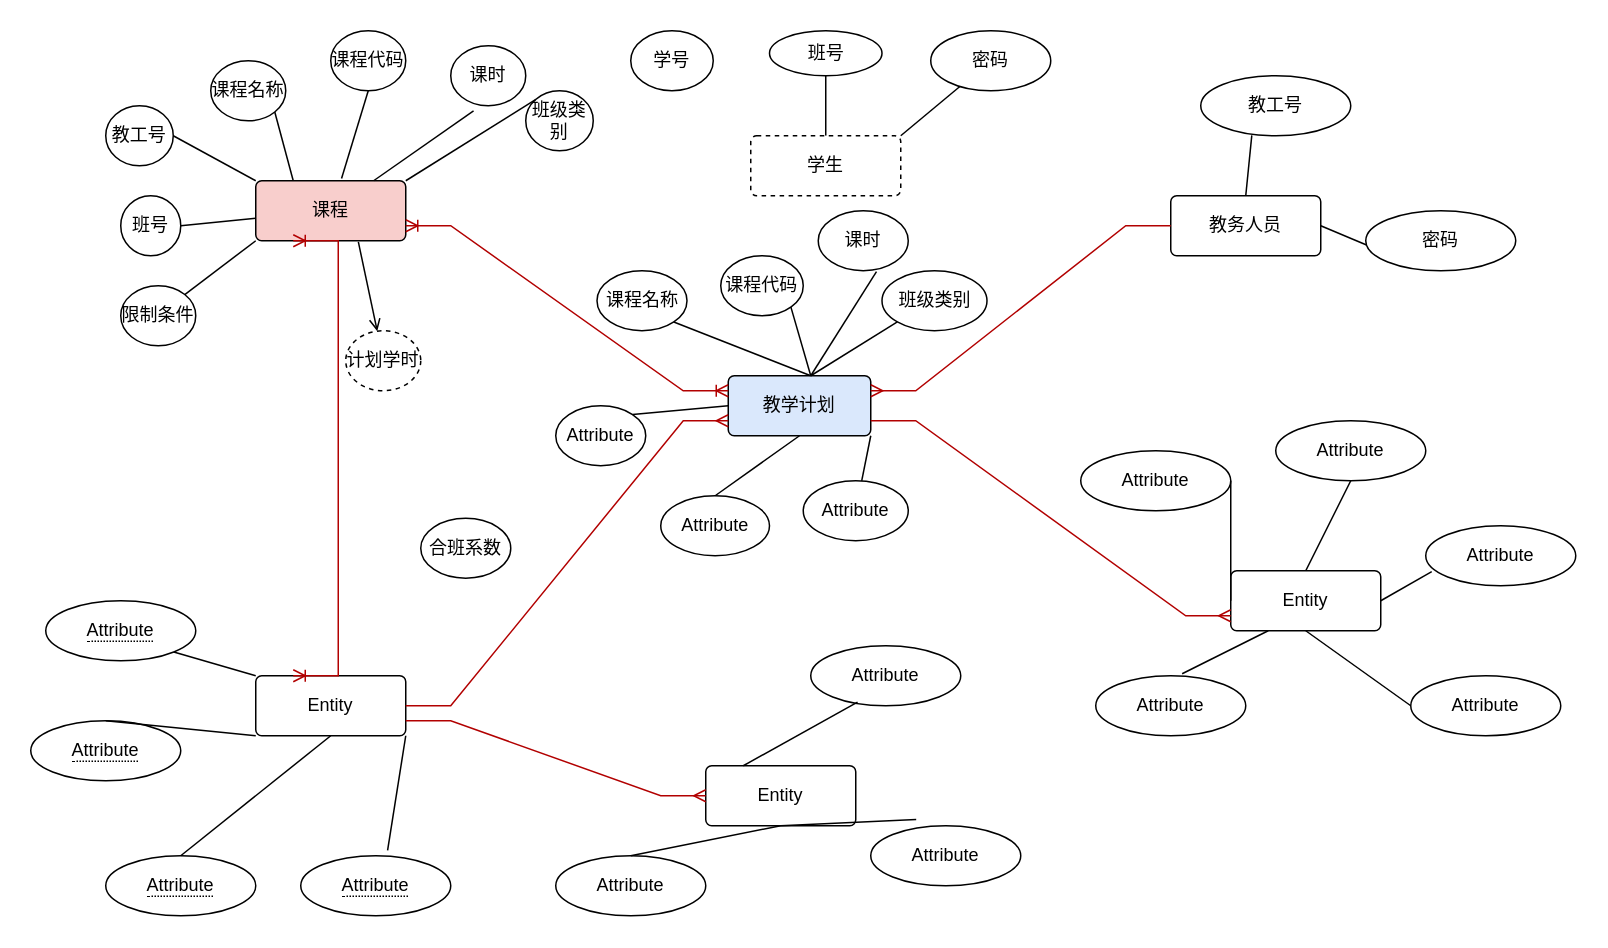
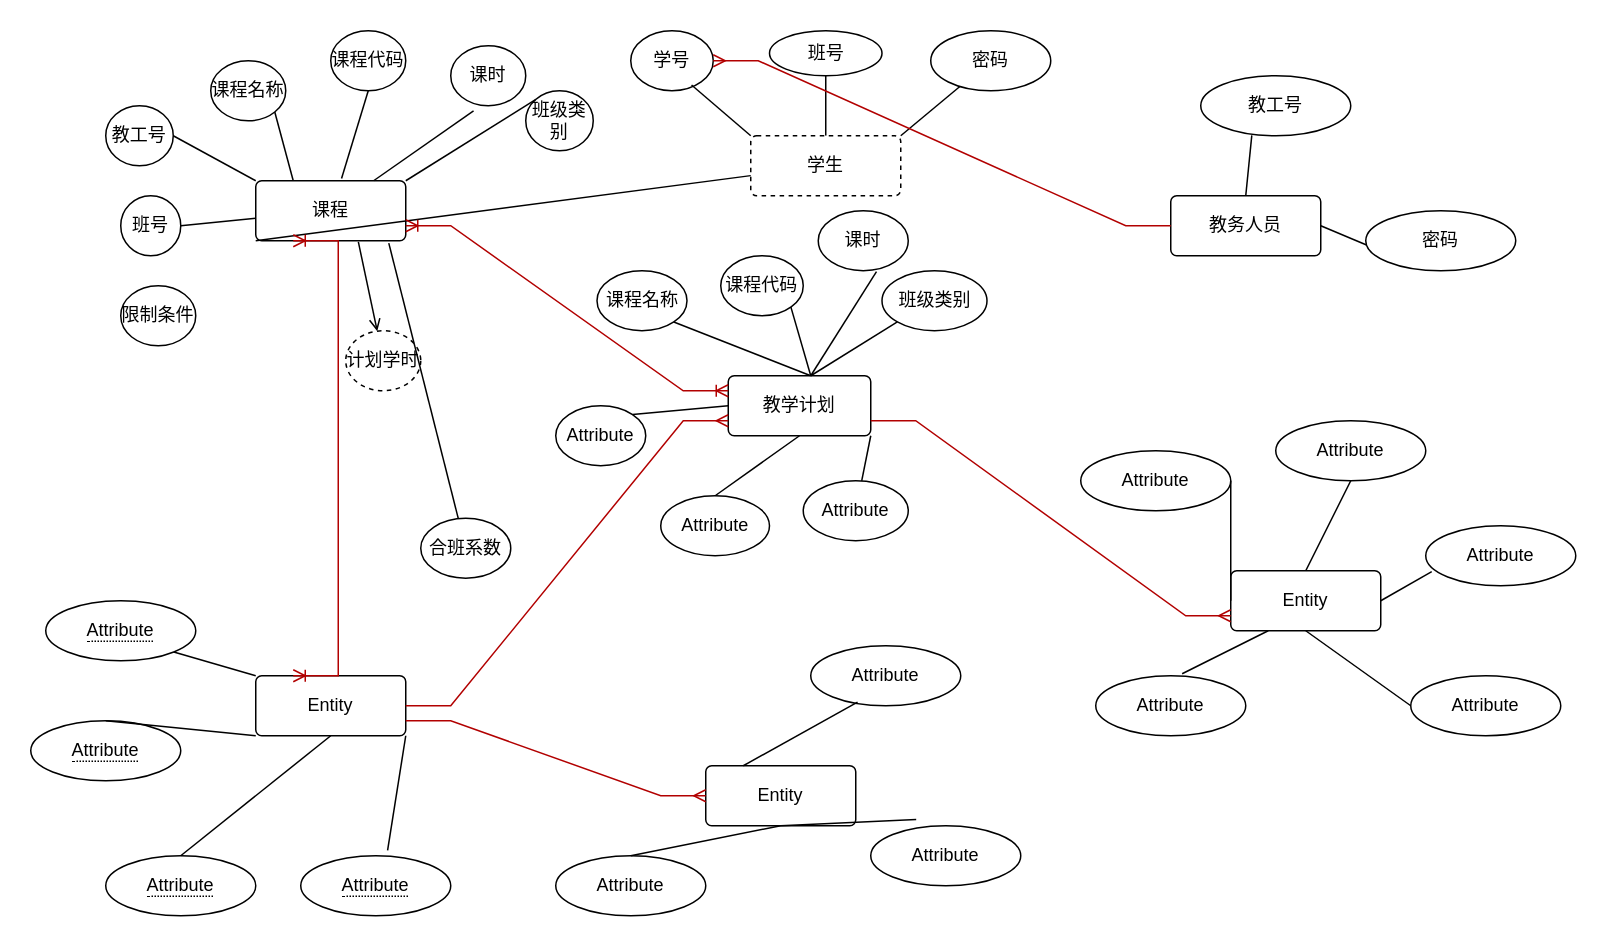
edge "学号" -- "学生": added
node "课程": fillcolor #f8cecc -> #ffffff
edge "课程" -- "限制条件": now "课程" -- "学生"
edge "教务人员" -> "教学计划": now "教务人员" -> "学号"
edge "课程" -- "合班系数": added
node "教学计划": fillcolor #dae8fc -> #ffffff
